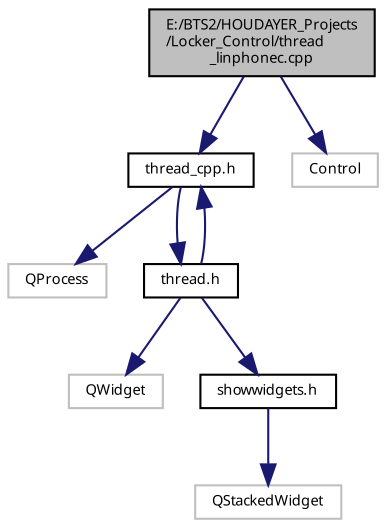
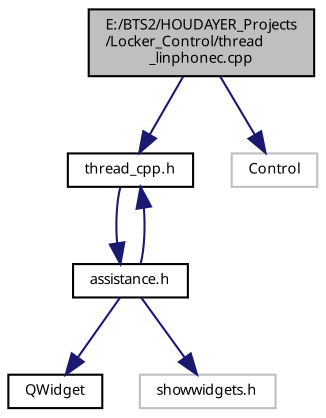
node "QProcess": removed
node "thread.h": label "thread.h" -> "assistance.h"
node "QWidget": color grey75 -> black
node "showwidgets.h": color black -> grey75
node "QStackedWidget": removed
